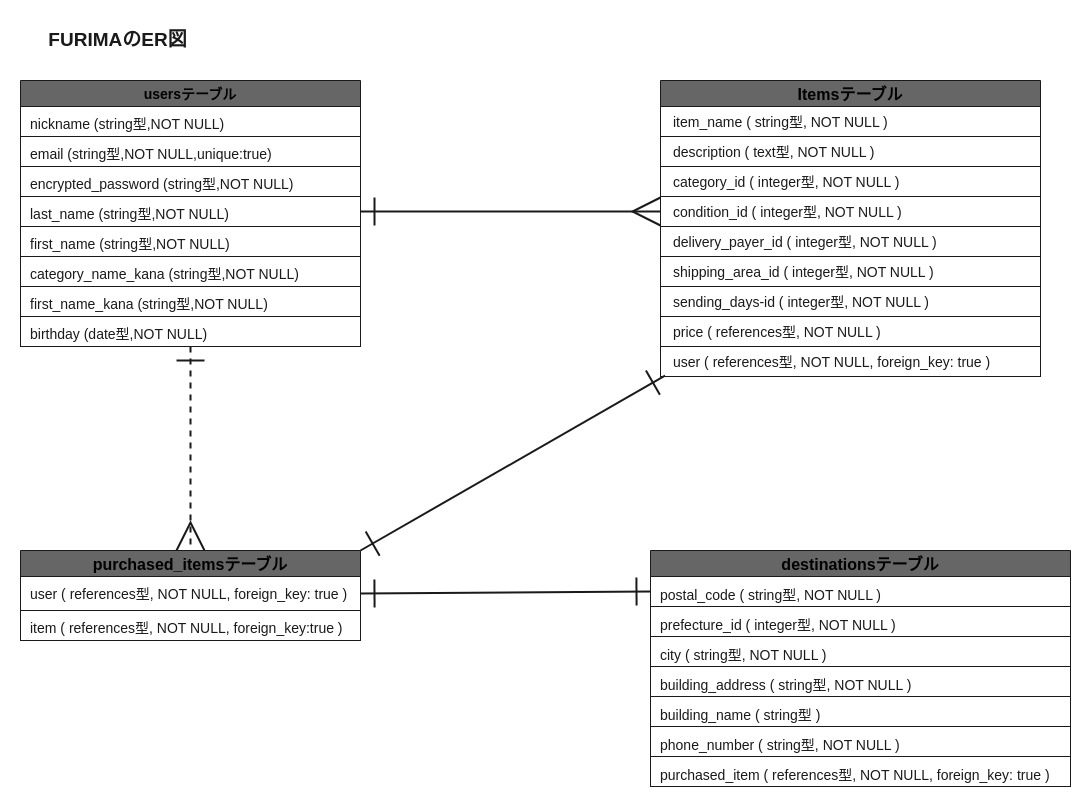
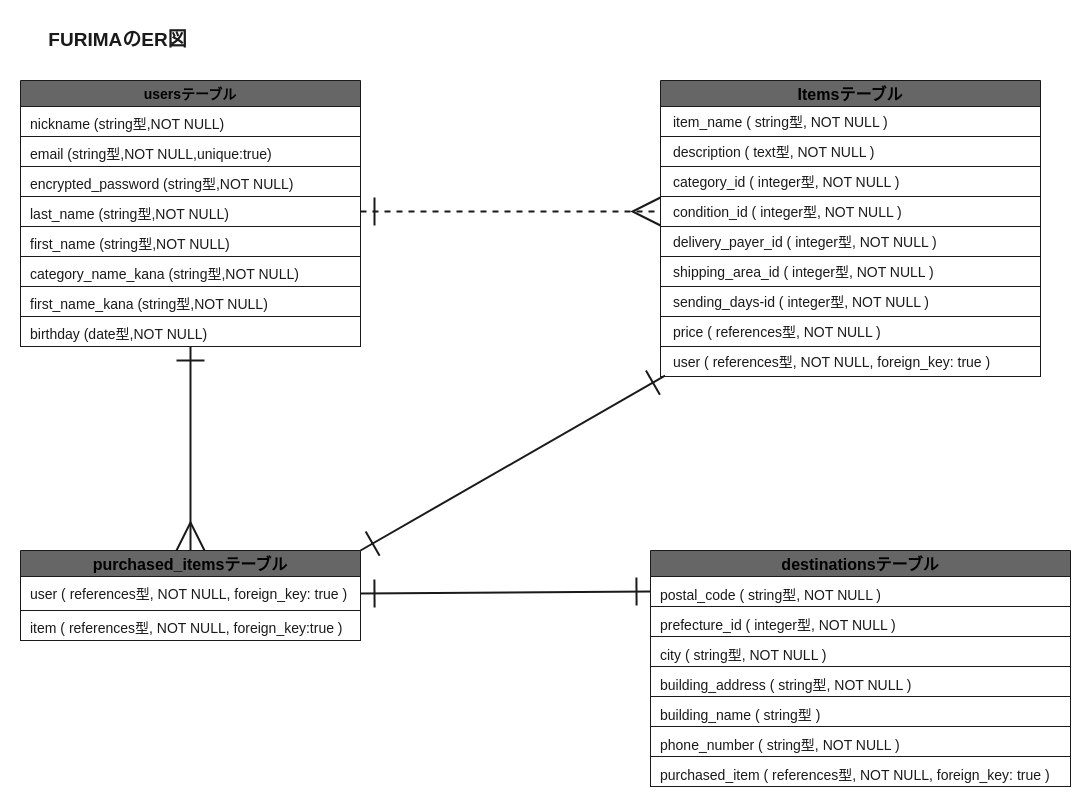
edge "last_name (string型,NOT NULL)" -- "condition_id ( integer型, NOT NULL )": style solid -> dashed
edge "usersテーブル" -- "purchased_itemsテーブル": style dashed -> solid
